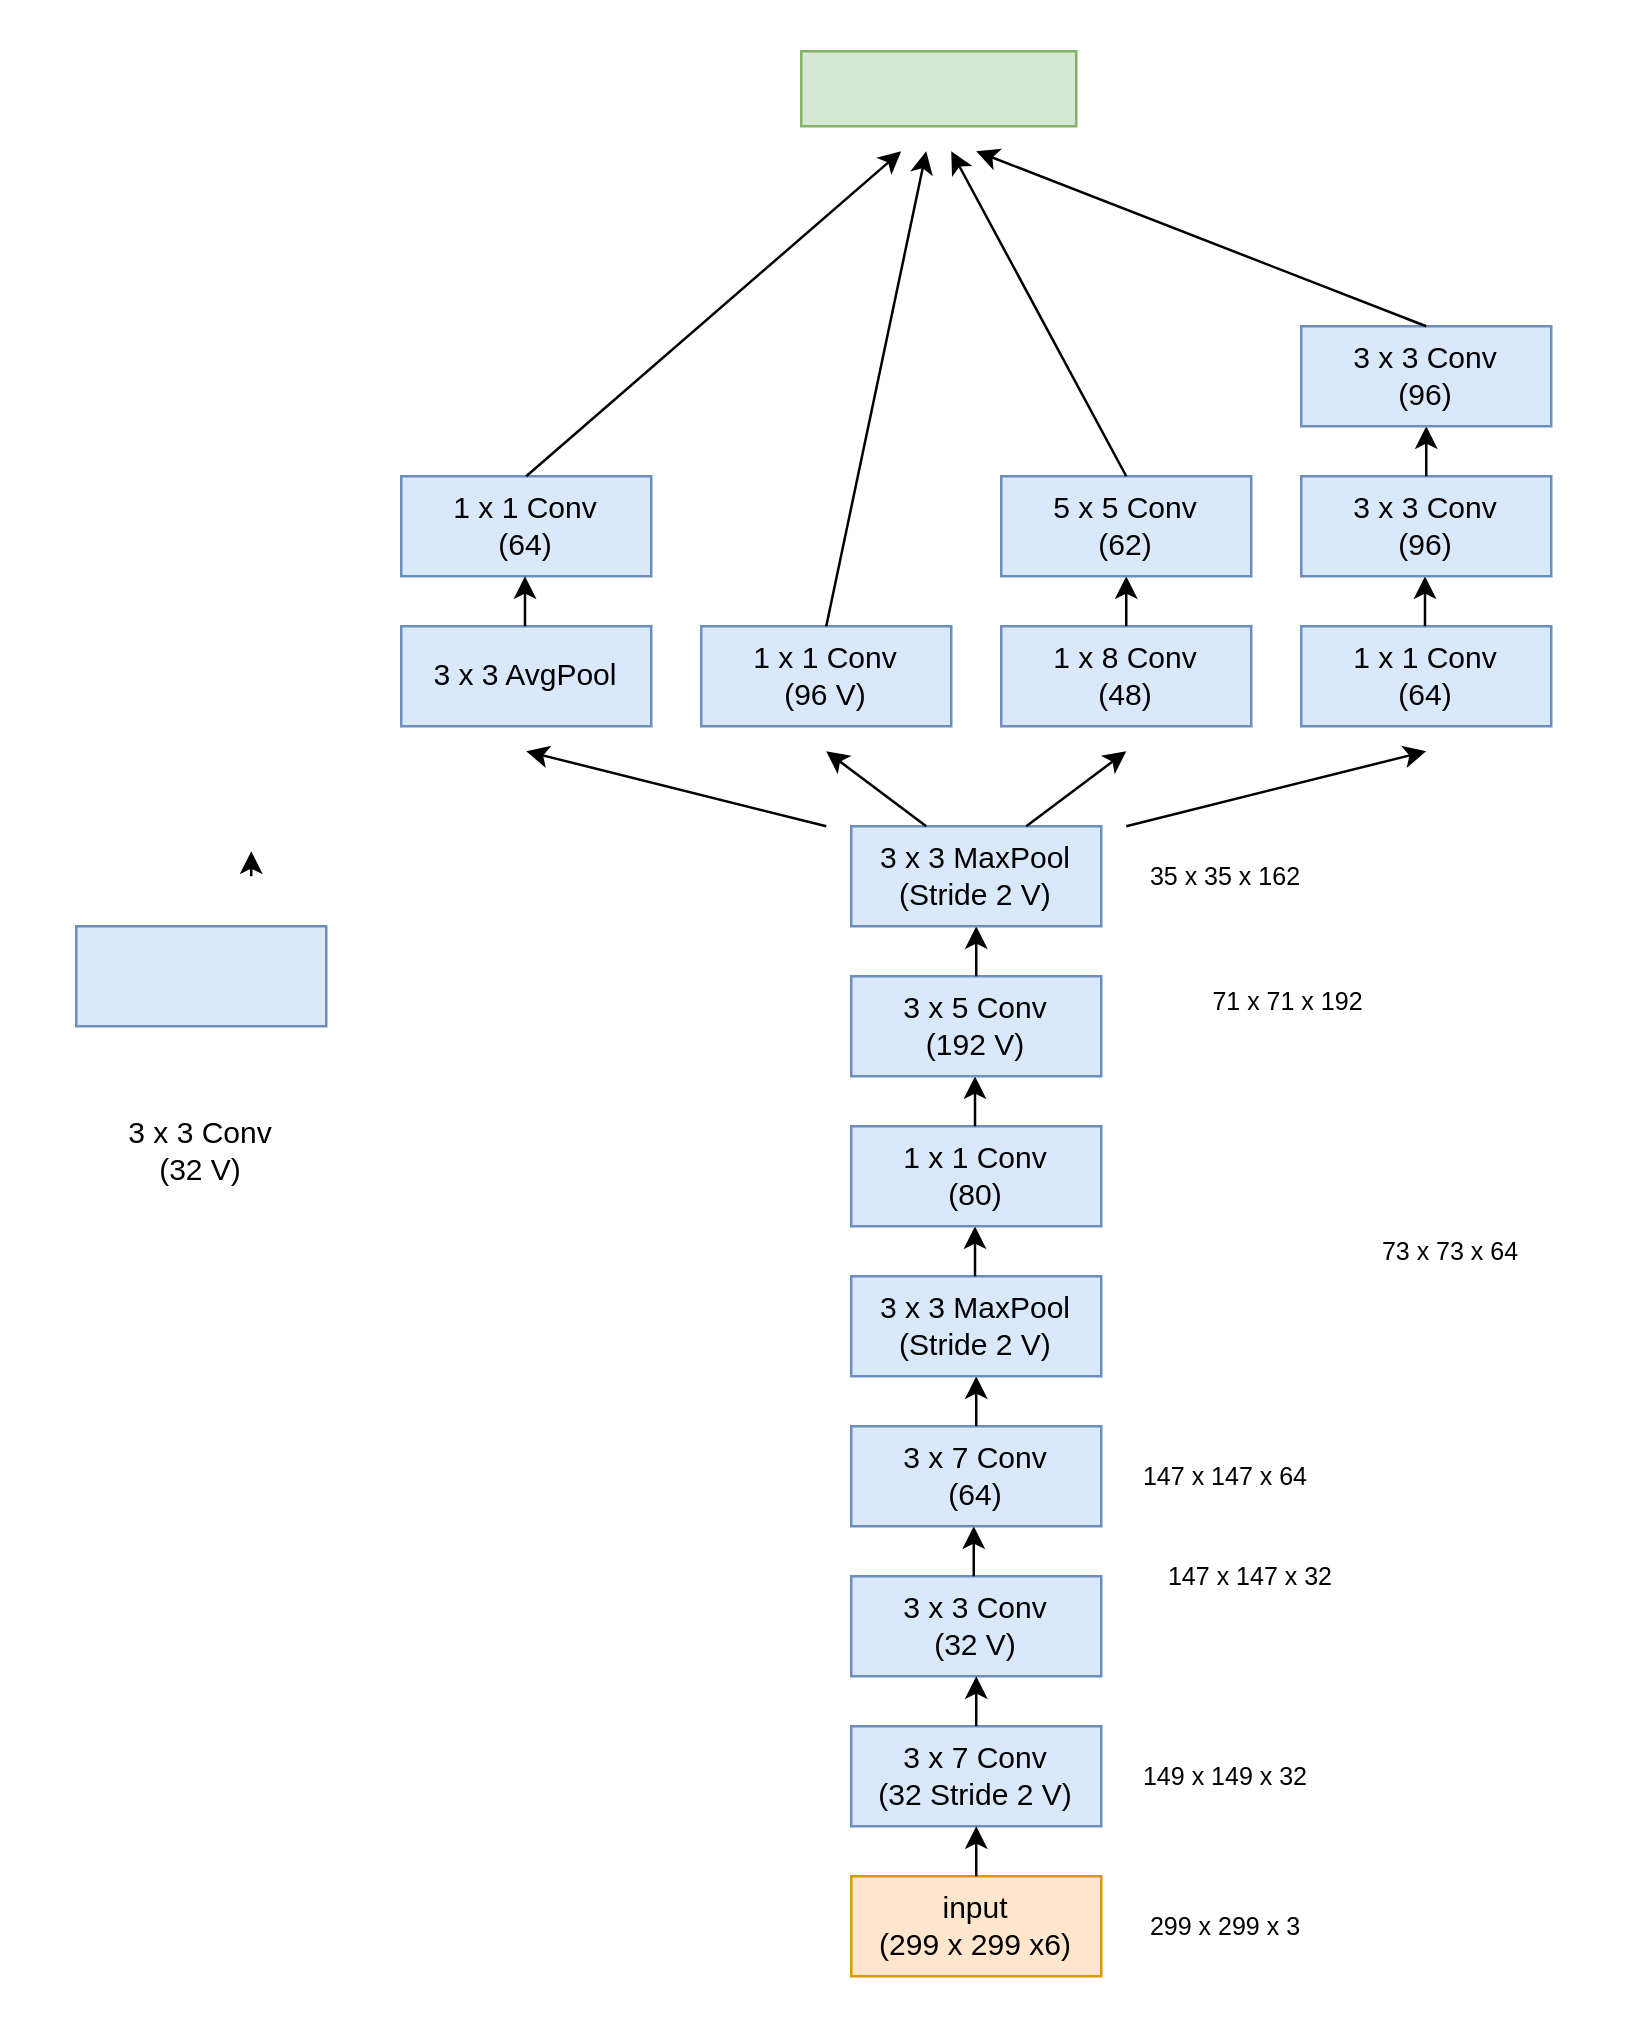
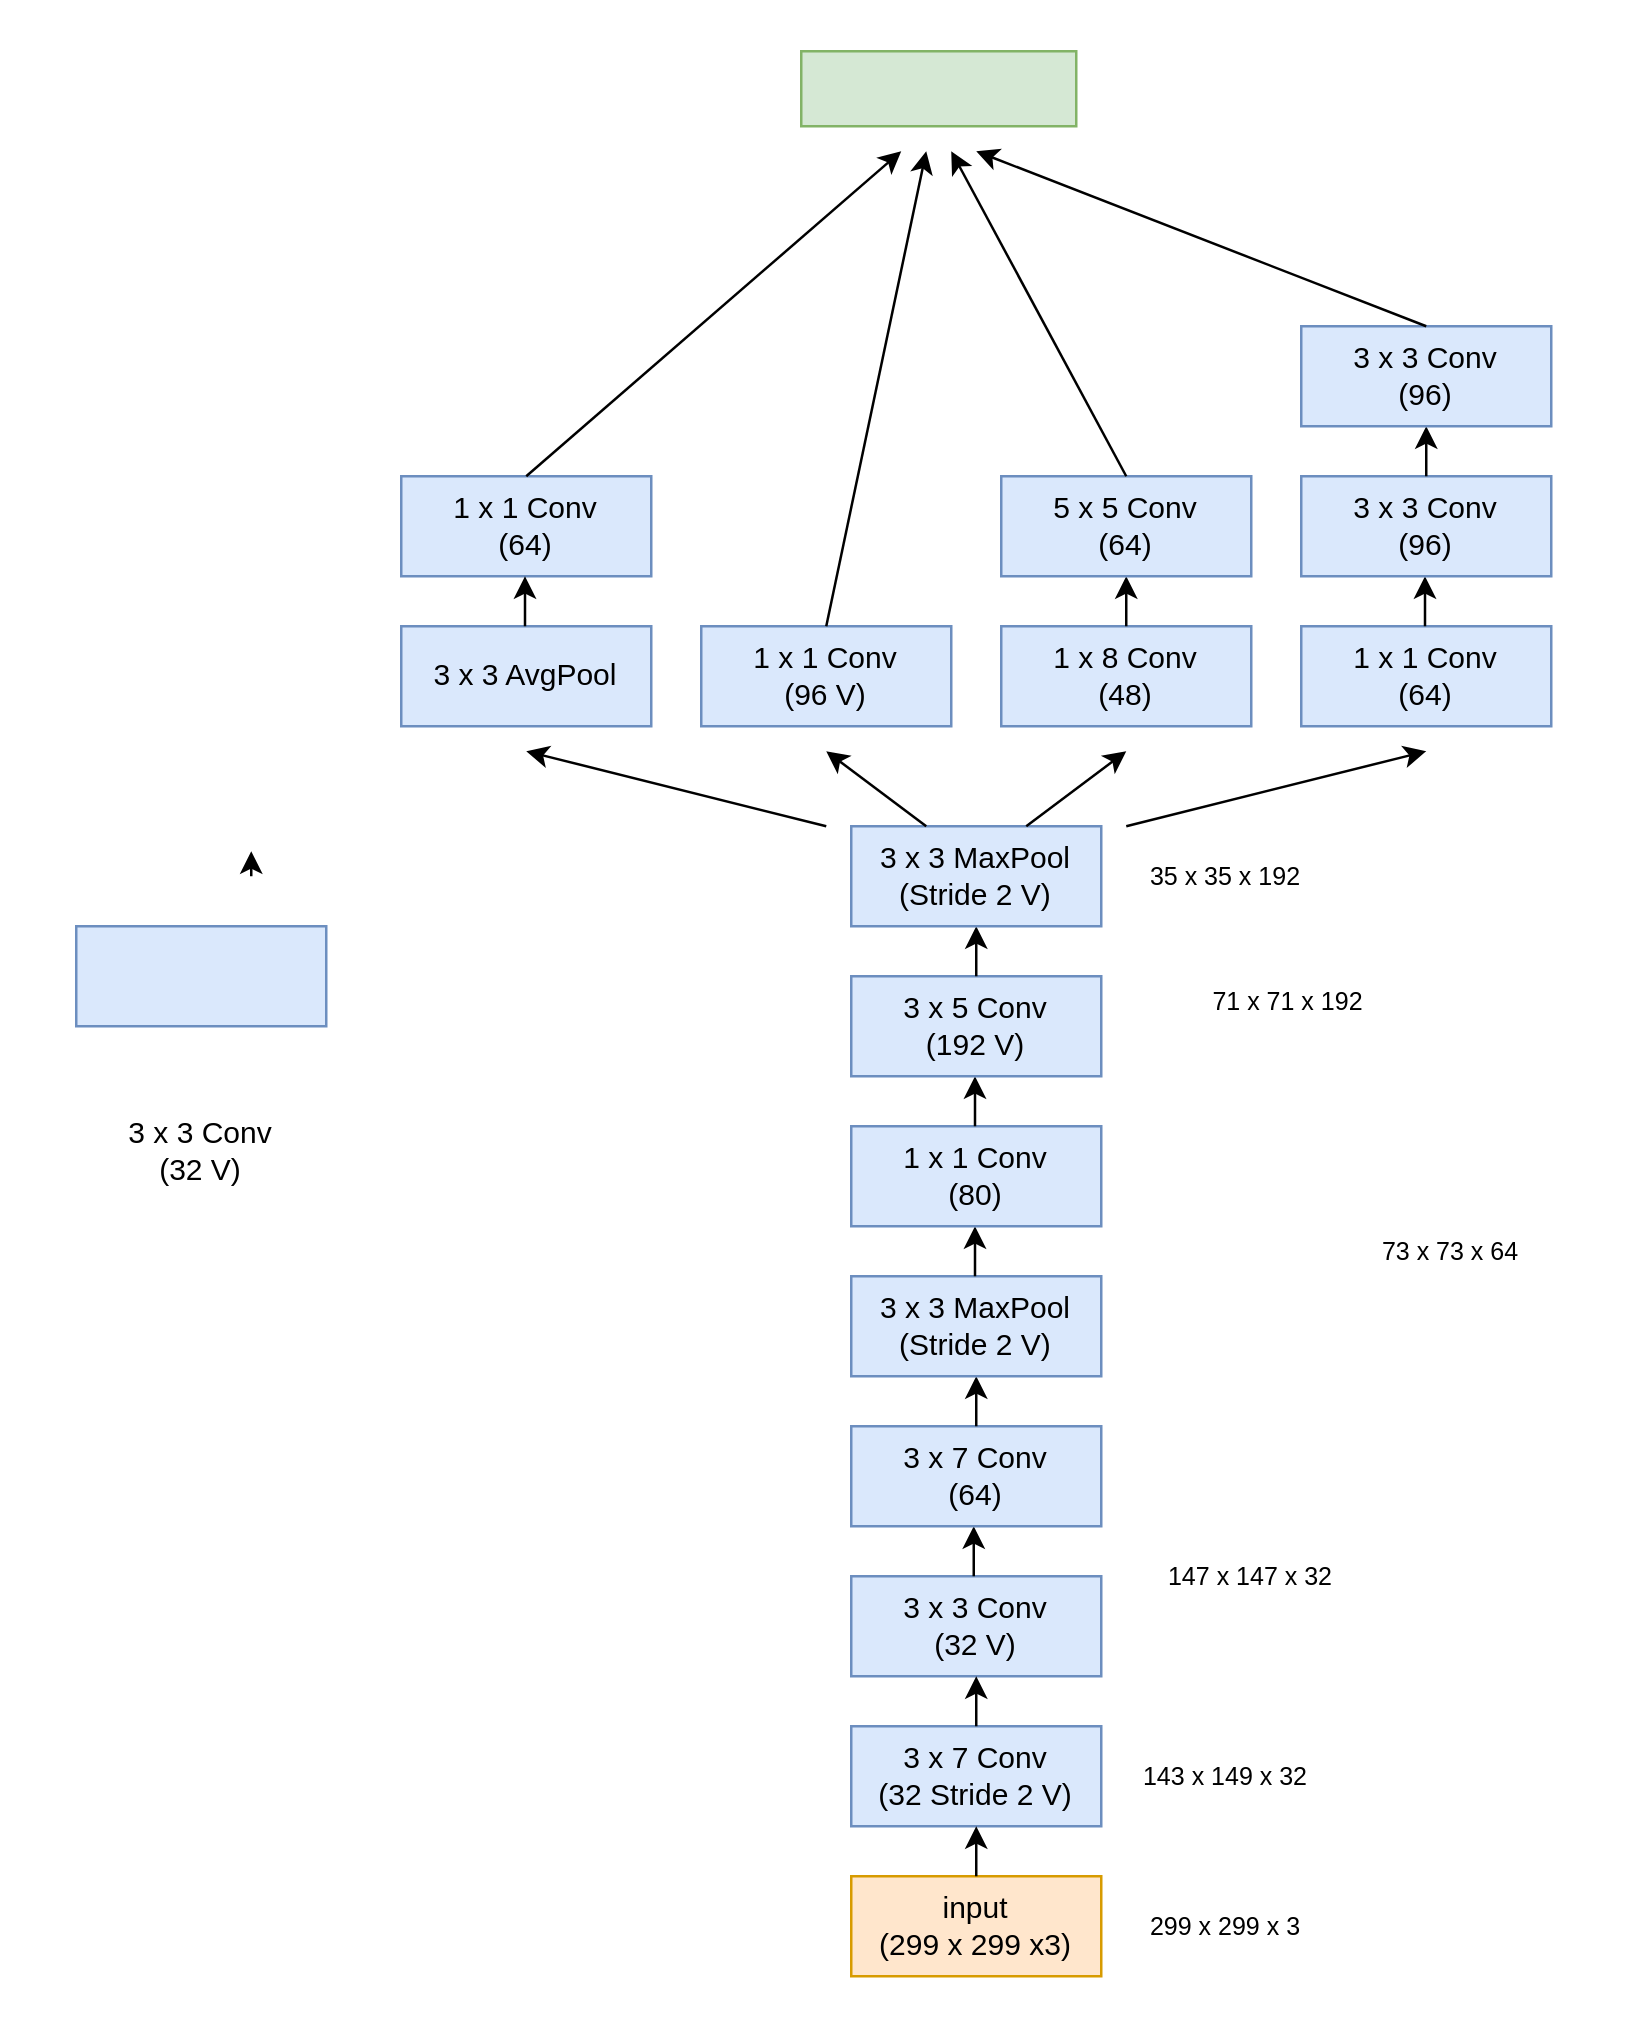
node "5 x 5 Conv (62)": label "5 x 5 Conv (62)" -> "5 x 5 Conv (64)"
node "35 x 35 x 162": label "35 x 35 x 162" -> "35 x 35 x 192"
node "147 x 147 x 64": removed
node "149 x 149 x 32": label "149 x 149 x 32" -> "143 x 149 x 32"
node "input (299 x 299 x6)": label "input (299 x 299 x6)" -> "input (299 x 299 x3)"
